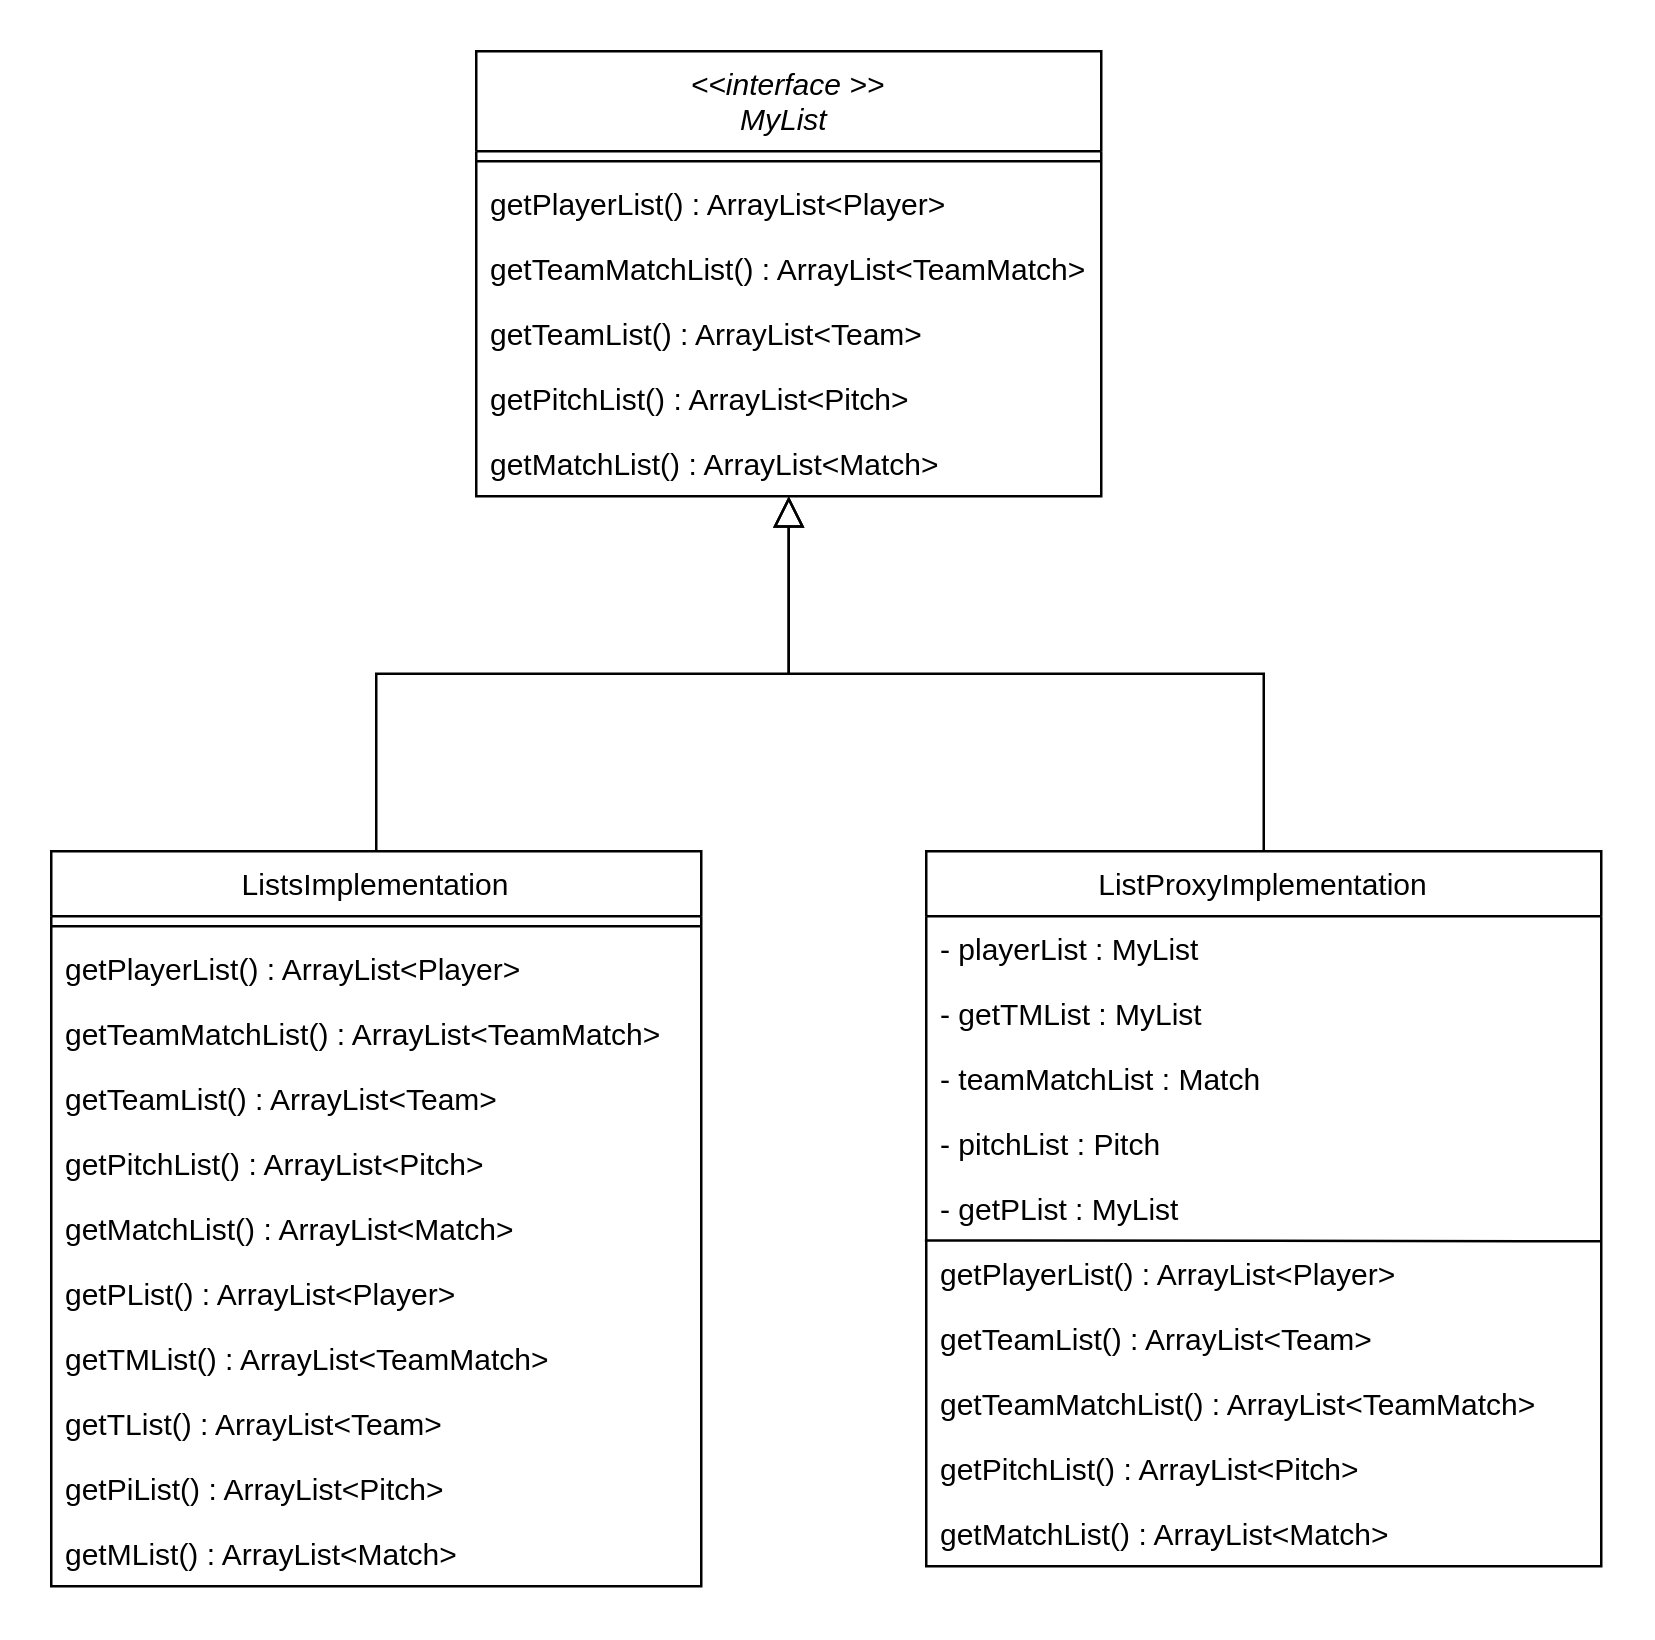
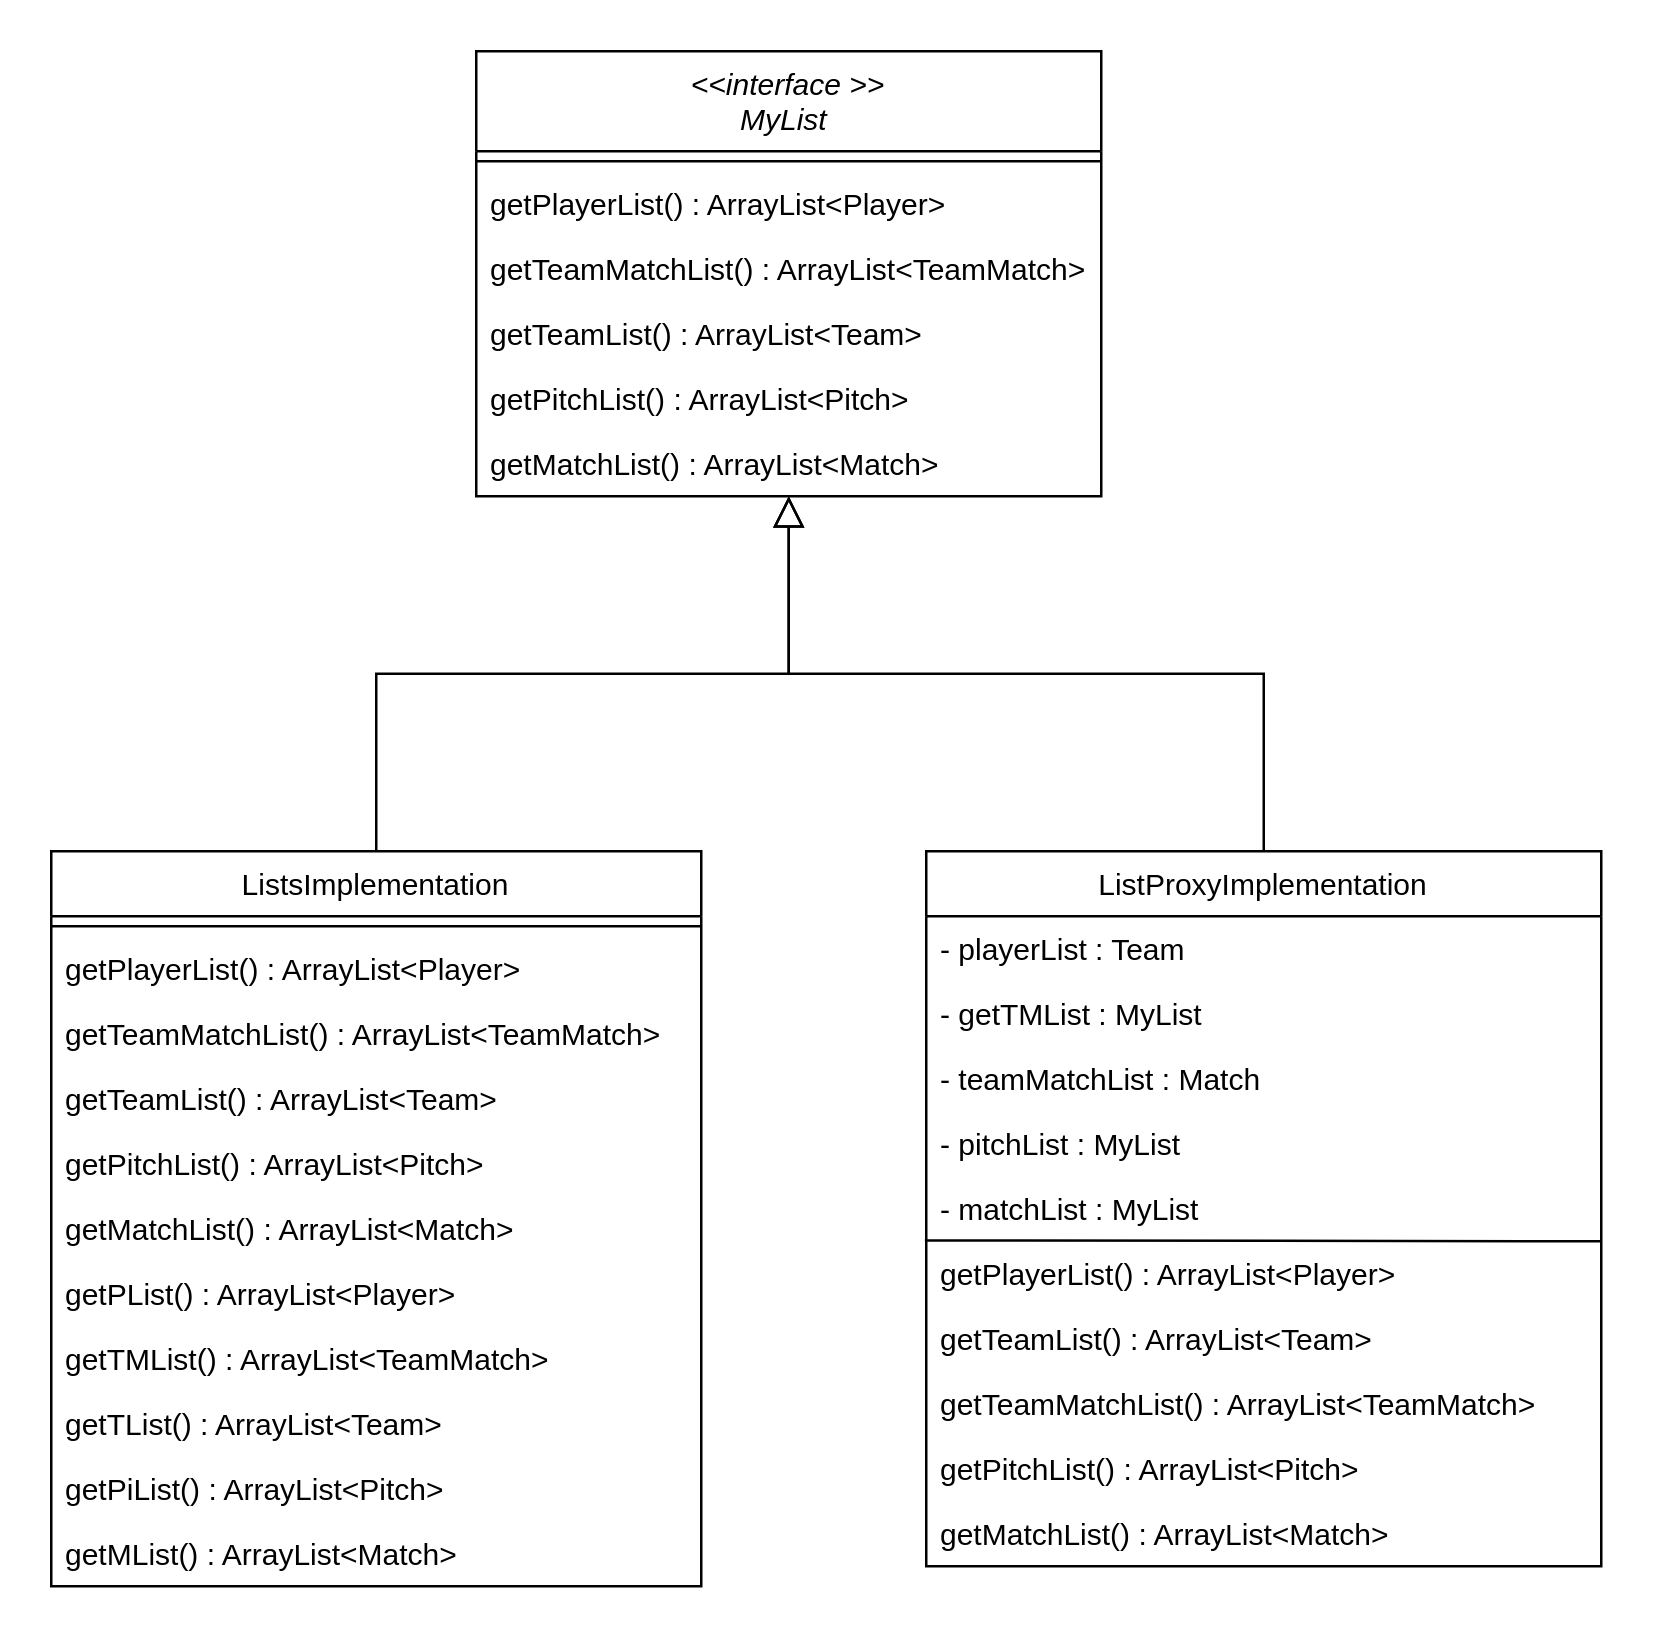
node "- playerList : MyList": label "- playerList : MyList" -> "- playerList : Team"
node "- pitchList : Pitch": label "- pitchList : Pitch" -> "- pitchList : MyList"
node "- getPList : MyList": label "- getPList : MyList" -> "- matchList : MyList"
